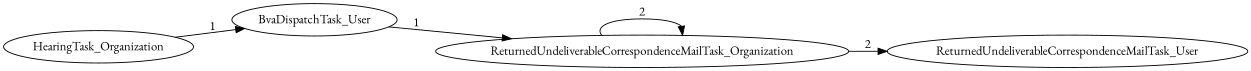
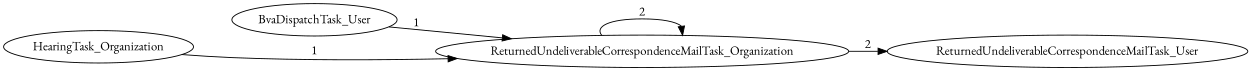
edge "HearingTask_Organization" -> "BvaDispatchTask_User": now "HearingTask_Organization" -> "ReturnedUndeliverableCorrespondenceMailTask_Organization"
